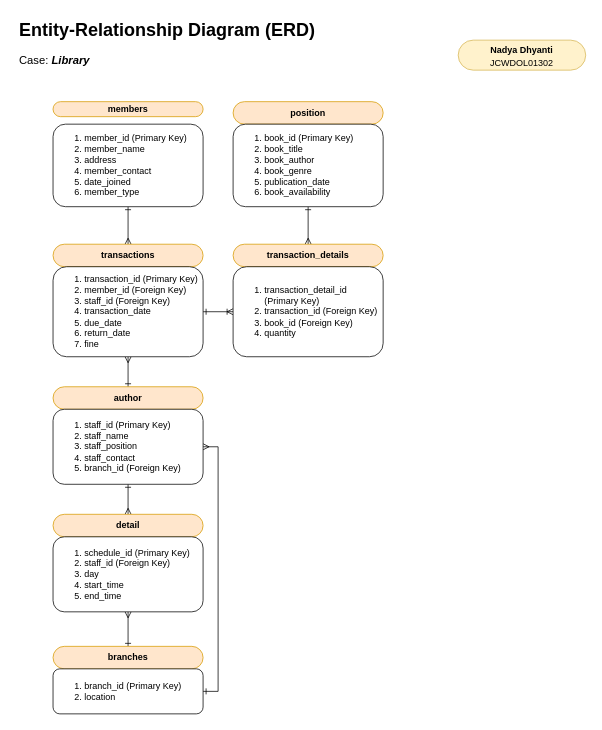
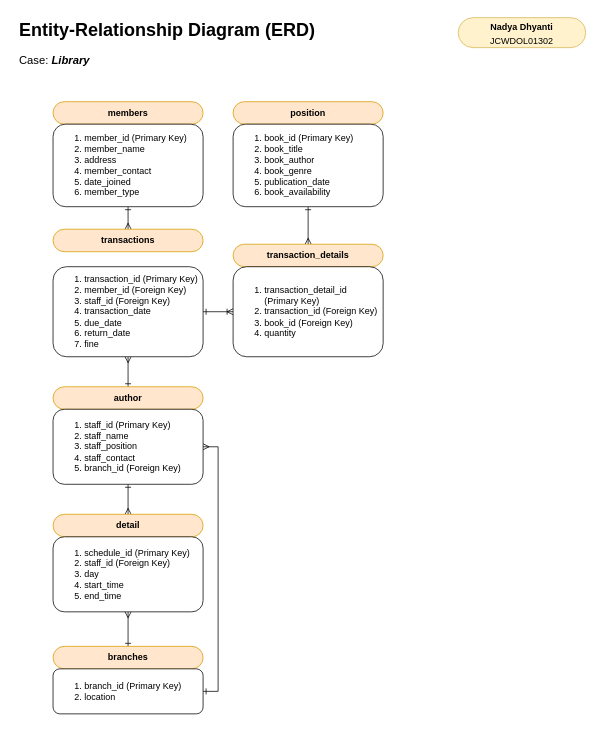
node "Nadya Dhyanti JCWDOL01302": moved (522, 55) -> (522, 33)
node "members": size 150x15 -> 150x23
node "transactions": moved (128, 255) -> (128, 240)
